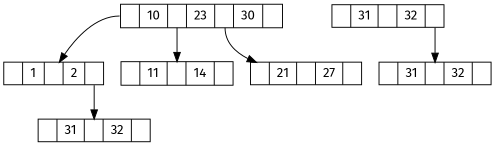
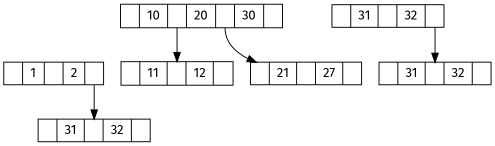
node "10": text "23" -> "20"
edge "10" -> "1": removed
node "11": text "14" -> "12"
